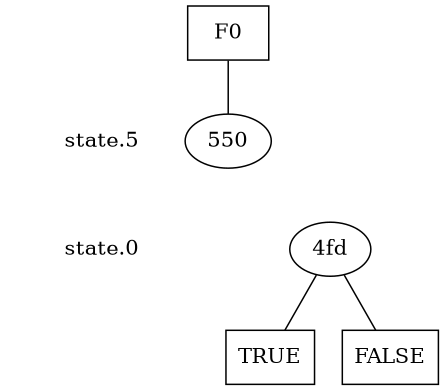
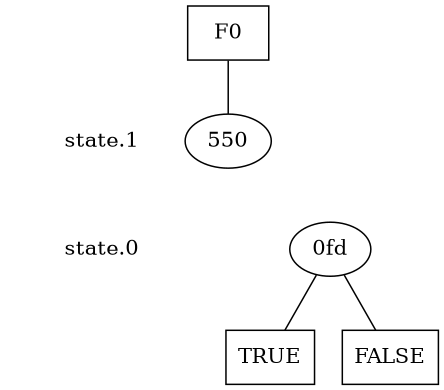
node "state.5": label "state.5" -> "state.1"
node "4fd": label "4fd" -> "0fd"
